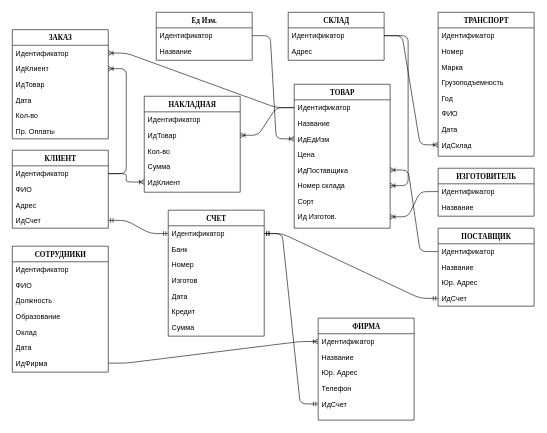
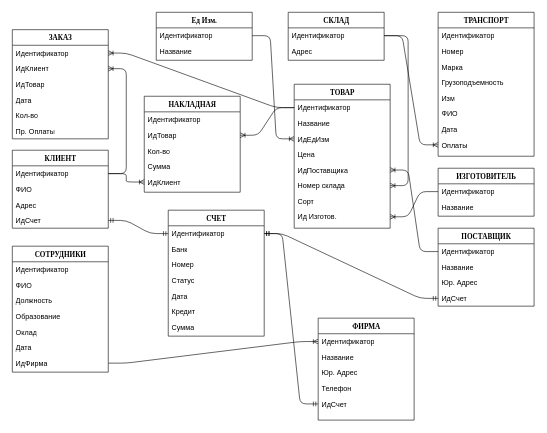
node "Год": label "Год" -> "Изм"
node "ИдСклад": label "ИдСклад" -> "Оплаты"
node "Изготов": label "Изготов" -> "Статус"
